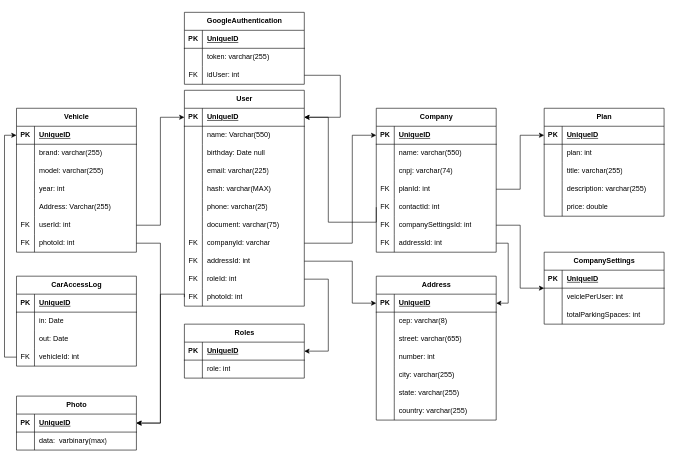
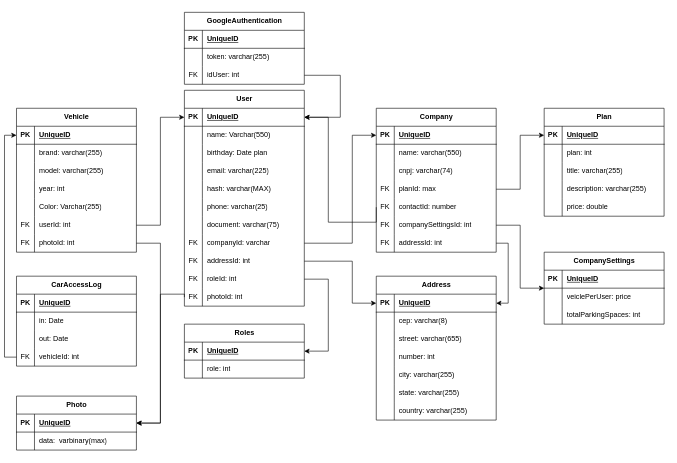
node "birthday: Date null": label "birthday: Date null" -> "birthday: Date plan"
node "planId: int": label "planId: int" -> "planId: max"
node "Address: Varchar(255)": label "Address: Varchar(255)" -> "Color: Varchar(255)"
node "contactId: int": label "contactId: int" -> "contactId: number"
node "veiclePerUser: int": label "veiclePerUser: int" -> "veiclePerUser: price"
